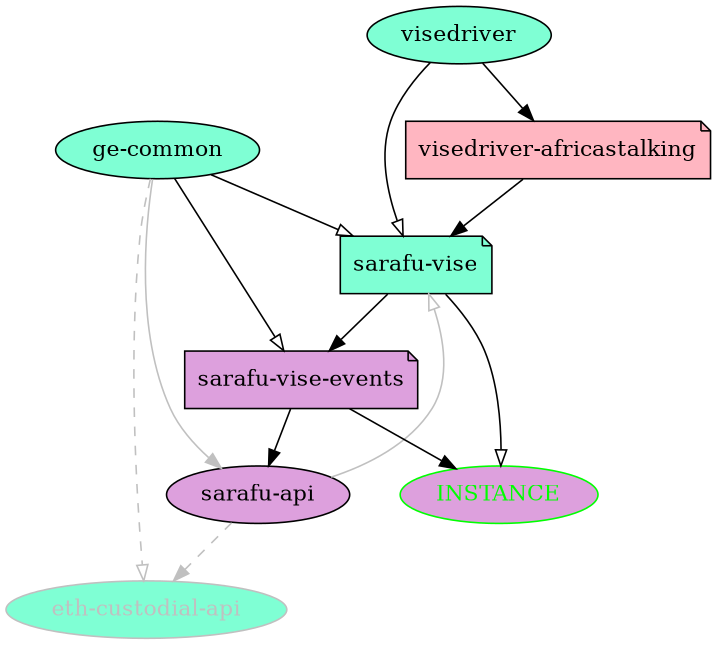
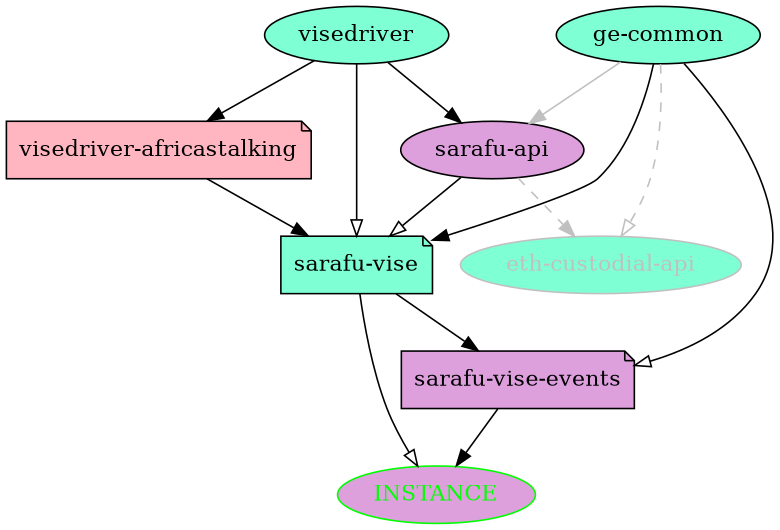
edge "ge-common" -> "sarafu-vise": arrowhead onormal -> normal
edge "sarafu-api" -> "sarafu-vise": color grey -> black
edge "sarafu-vise-events" -> "sarafu-api": now "visedriver" -> "sarafu-api"
